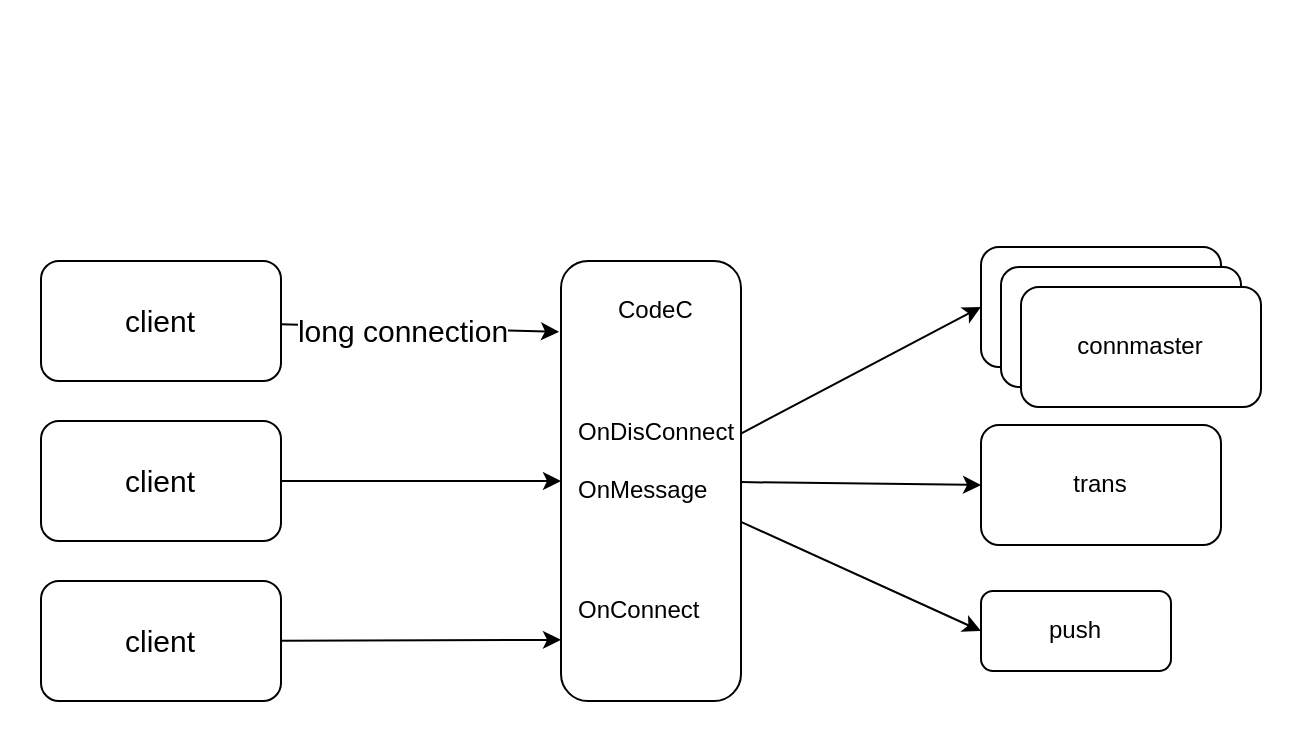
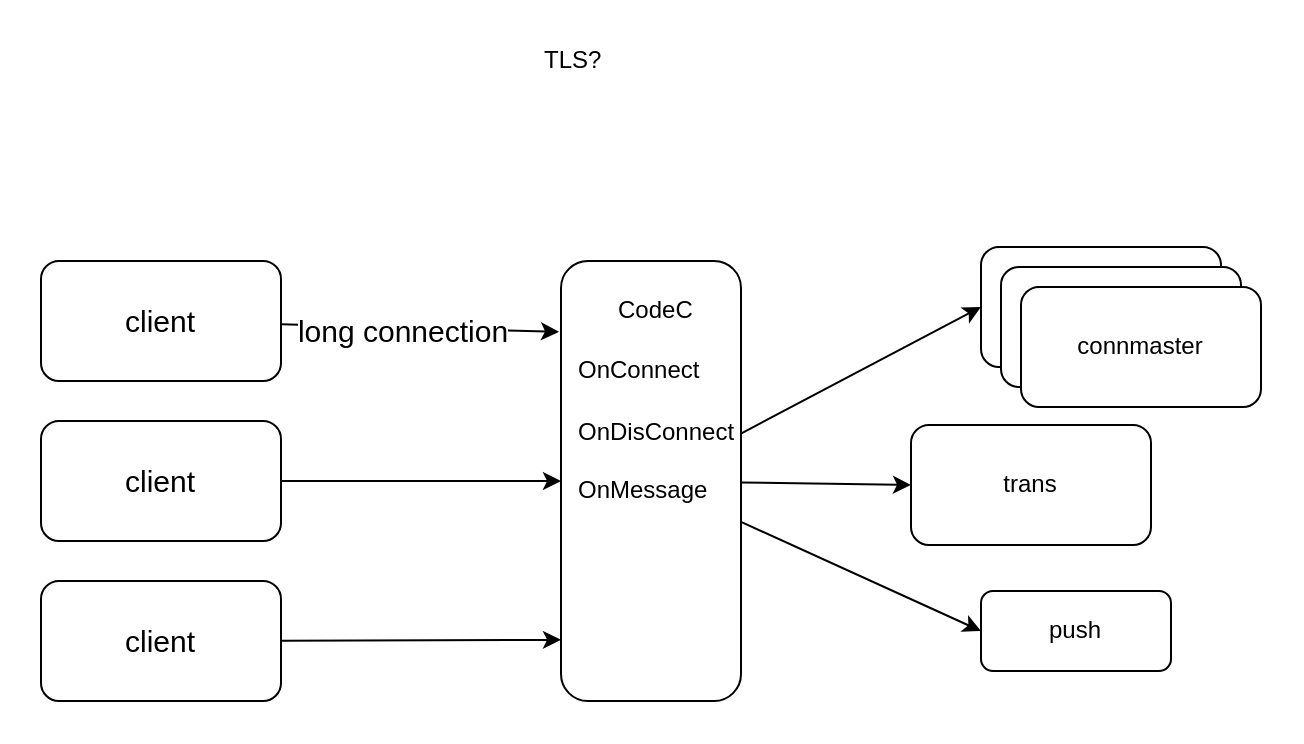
node "TLS?": added
node "trans": moved (1101, 485) -> (1031, 485)
node "OnConnect": moved (655, 611) -> (655, 371)
